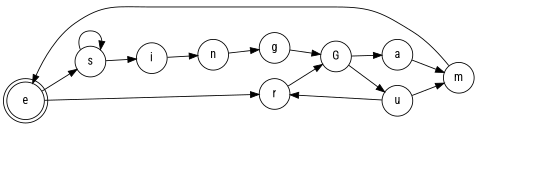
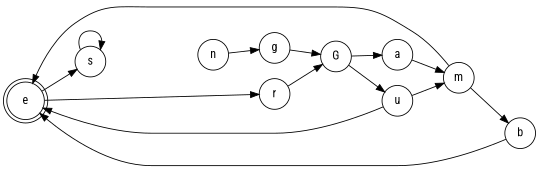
node "i": removed
edge "u" -> "r": now "u" -> "e"
node "b": added
